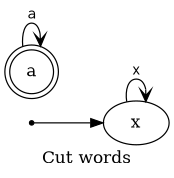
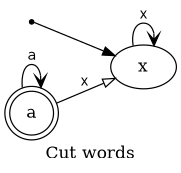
edge "a" -> "x": added, label "x"
